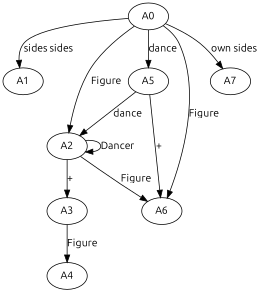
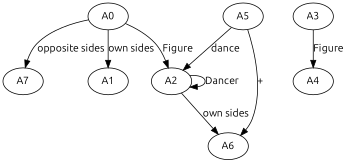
edge "A0" -> "A5": removed, label "dance"
edge "A0" -> "A1": label "sides sides" -> "own sides"
edge "A0" -> "A7": label "own sides" -> "opposite sides"
edge "A0" -> "A6": removed, label "Figure"
edge "A2" -> "A3": removed, label "+"
edge "A2" -> "A6": label "Figure" -> "own sides"
